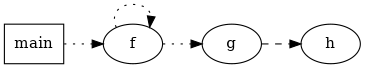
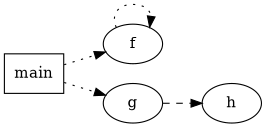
edge "f" -> "g": now "main" -> "g"
